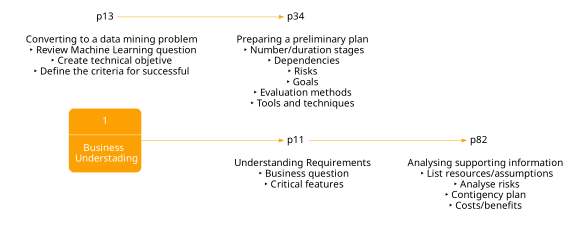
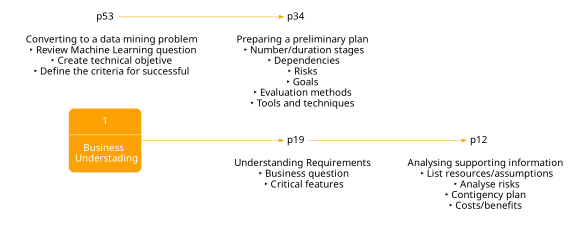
node "p13": label "p13" -> "p53"
node "p11": label "p11" -> "p19"
node "p82": label "p82" -> "p12"
